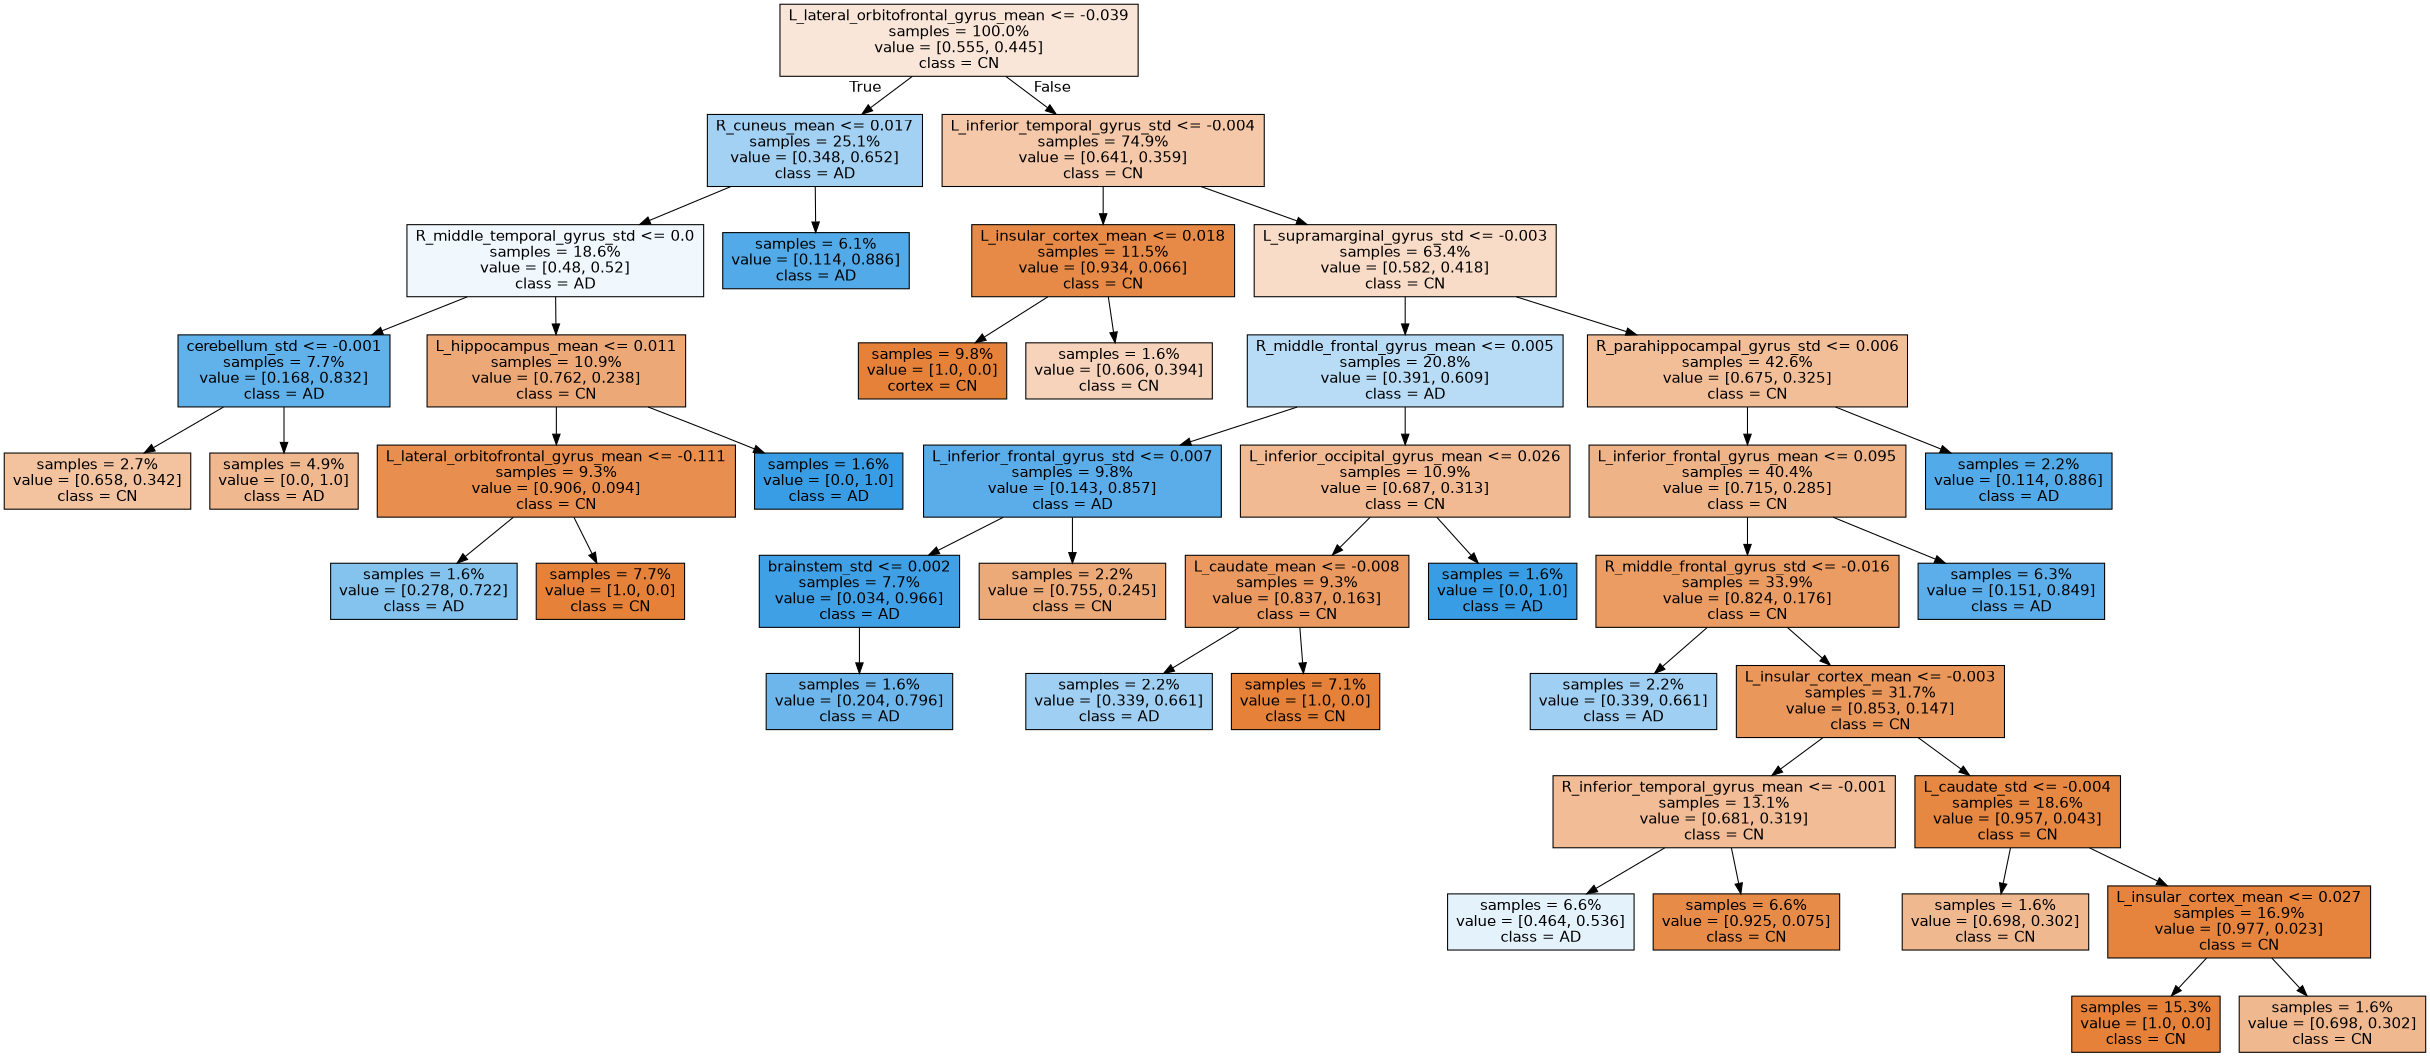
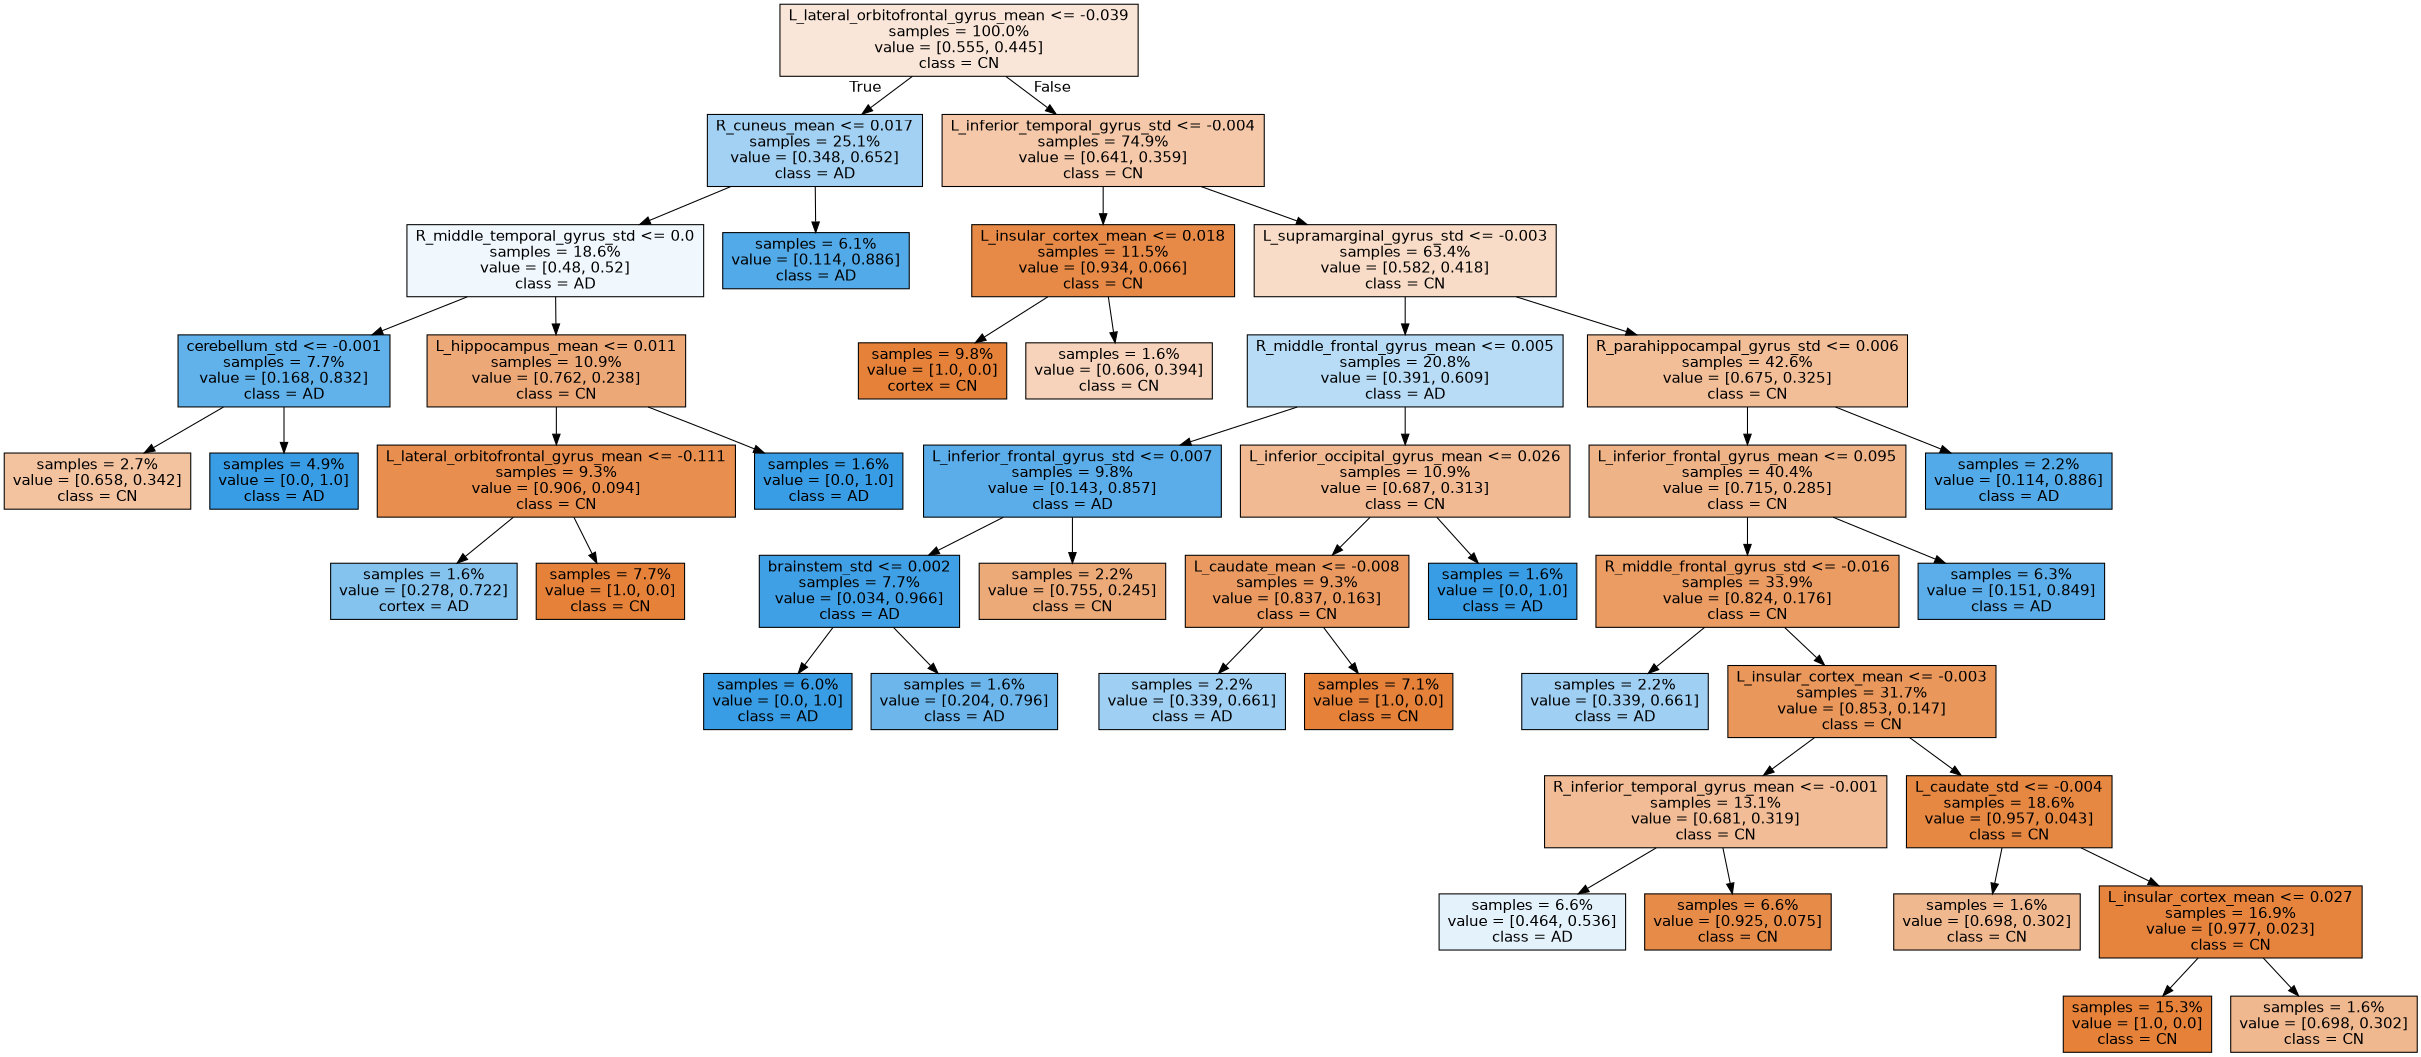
node "samples = 4.9% value = [0.0, 1.0] class = AD": fillcolor #f0b88f -> #399de5
node "samples = 1.6% value = [0.278, 0.722] class = AD": label "samples = 1.6% value = [0.278, 0.722] class = AD" -> "samples = 1.6% value = [0.278, 0.722] cortex = AD"
node "samples = 6.0% value = [0.0, 1.0] class = AD": added
